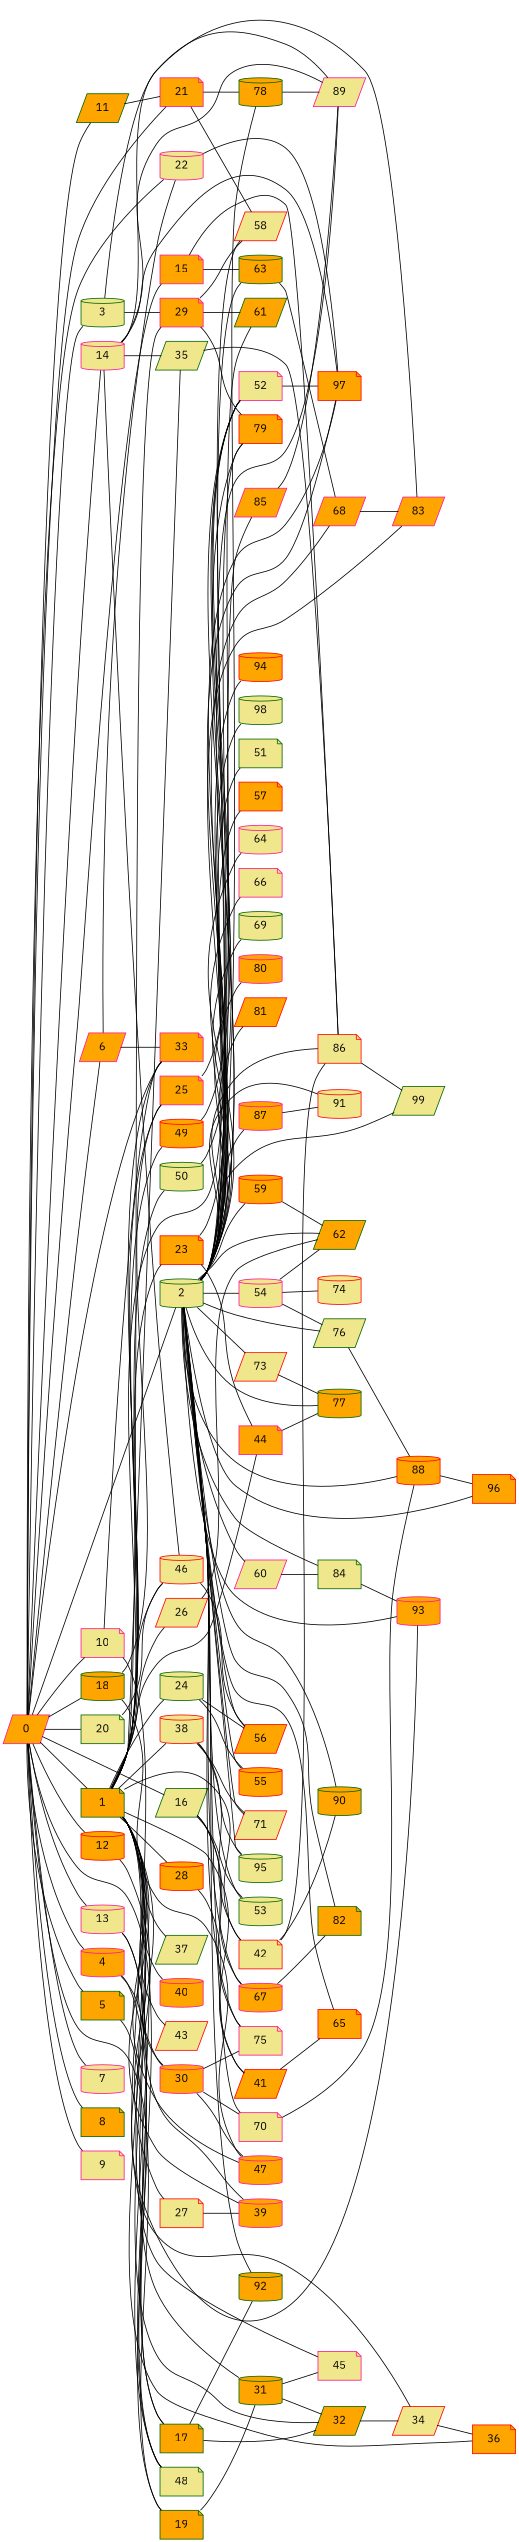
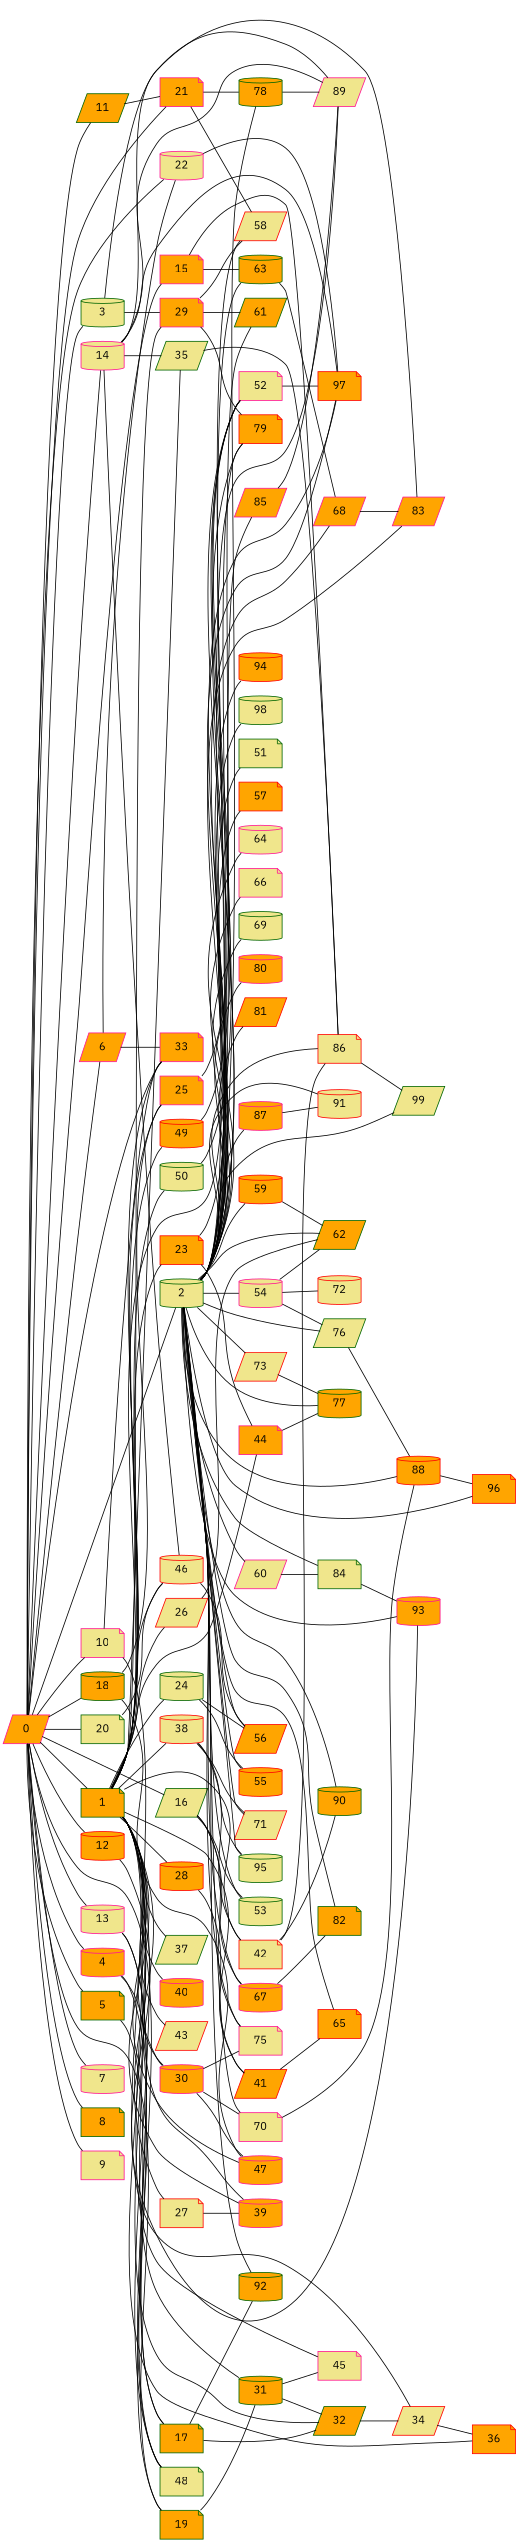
node "74": label "74" -> "72"
